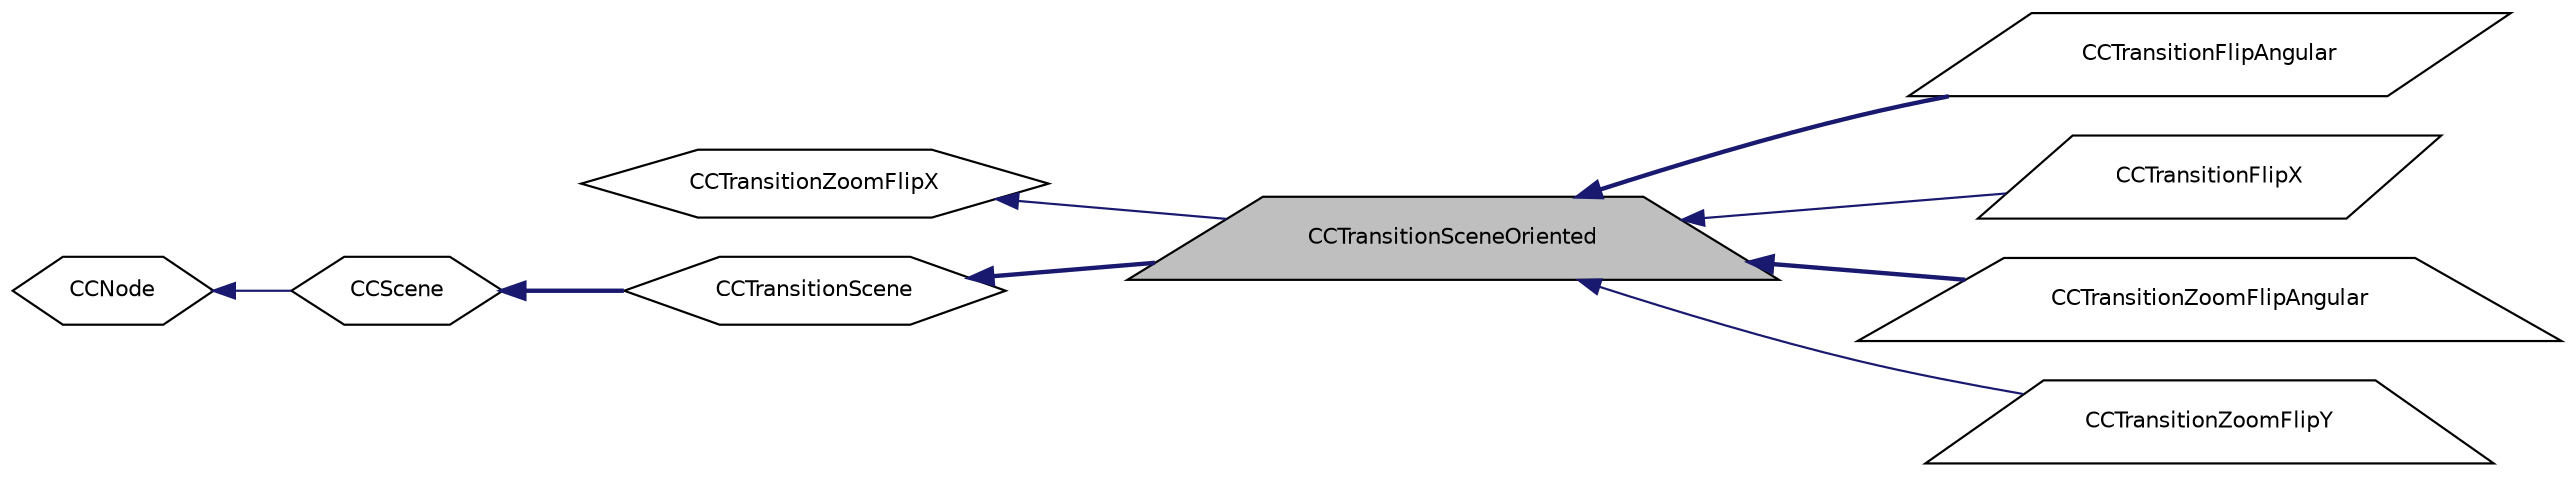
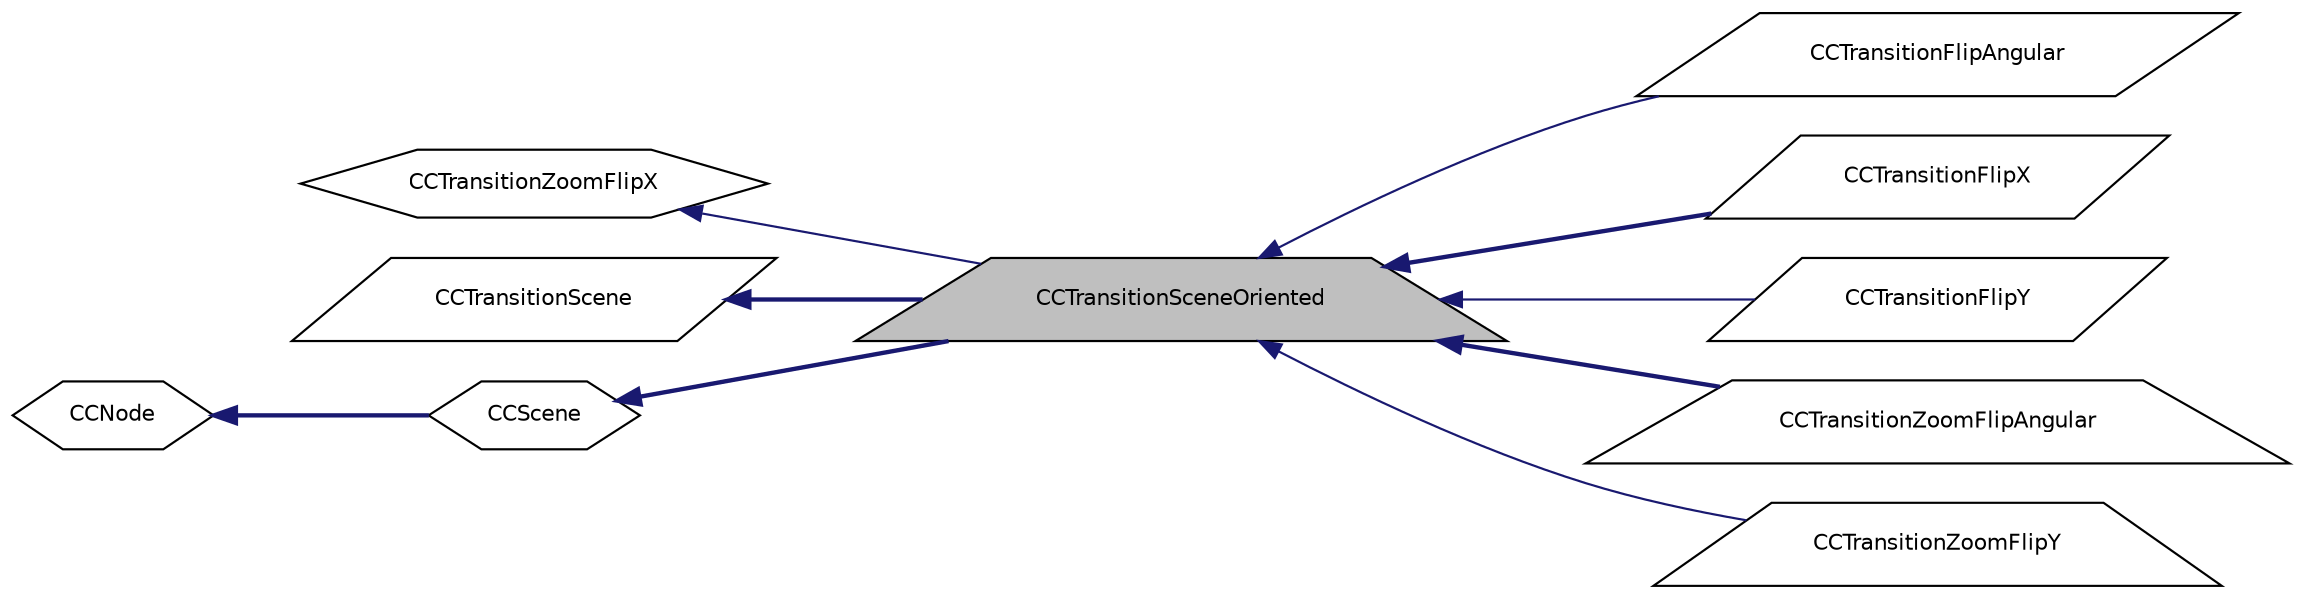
edge "CCTransitionFlipAngular" -> "CCTransitionSceneOriented": style bold -> solid
edge "CCTransitionFlipX" -> "CCTransitionSceneOriented": style solid -> bold
edge "CCScene" -> "CCNode": style solid -> bold
edge "CCTransitionScene" -> "CCScene": now "CCTransitionSceneOriented" -> "CCScene"
node "CCTransitionScene": shape hexagon -> parallelogram
node "CCTransitionFlipY": added
